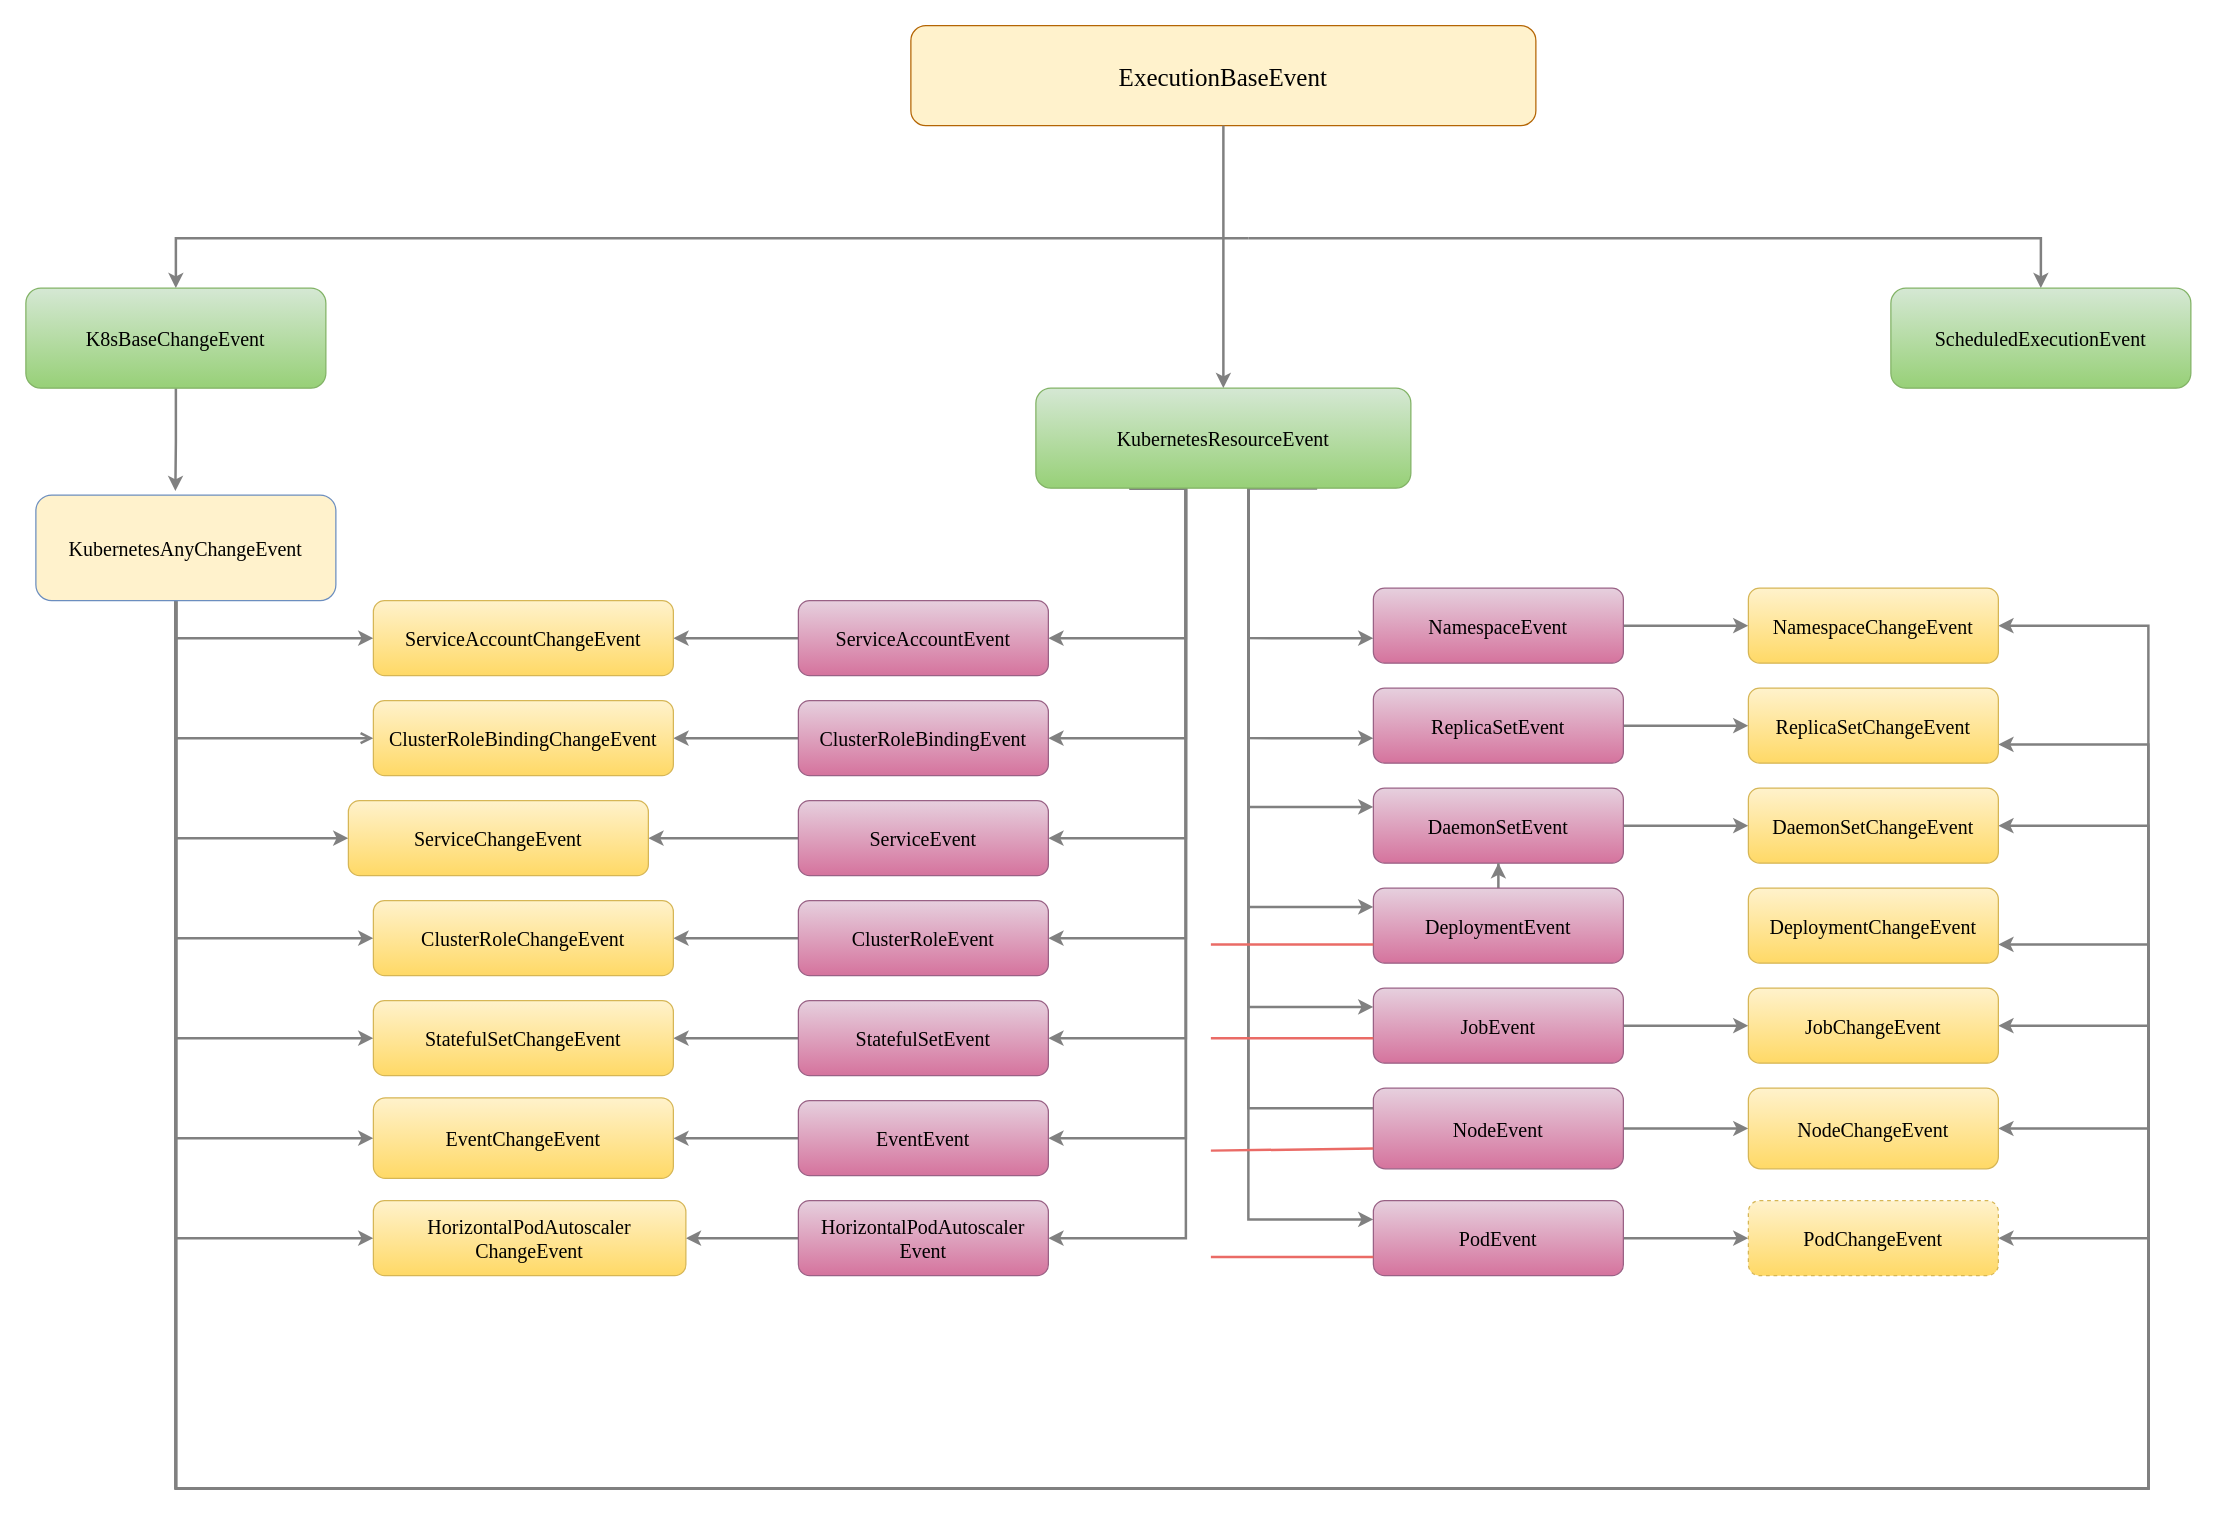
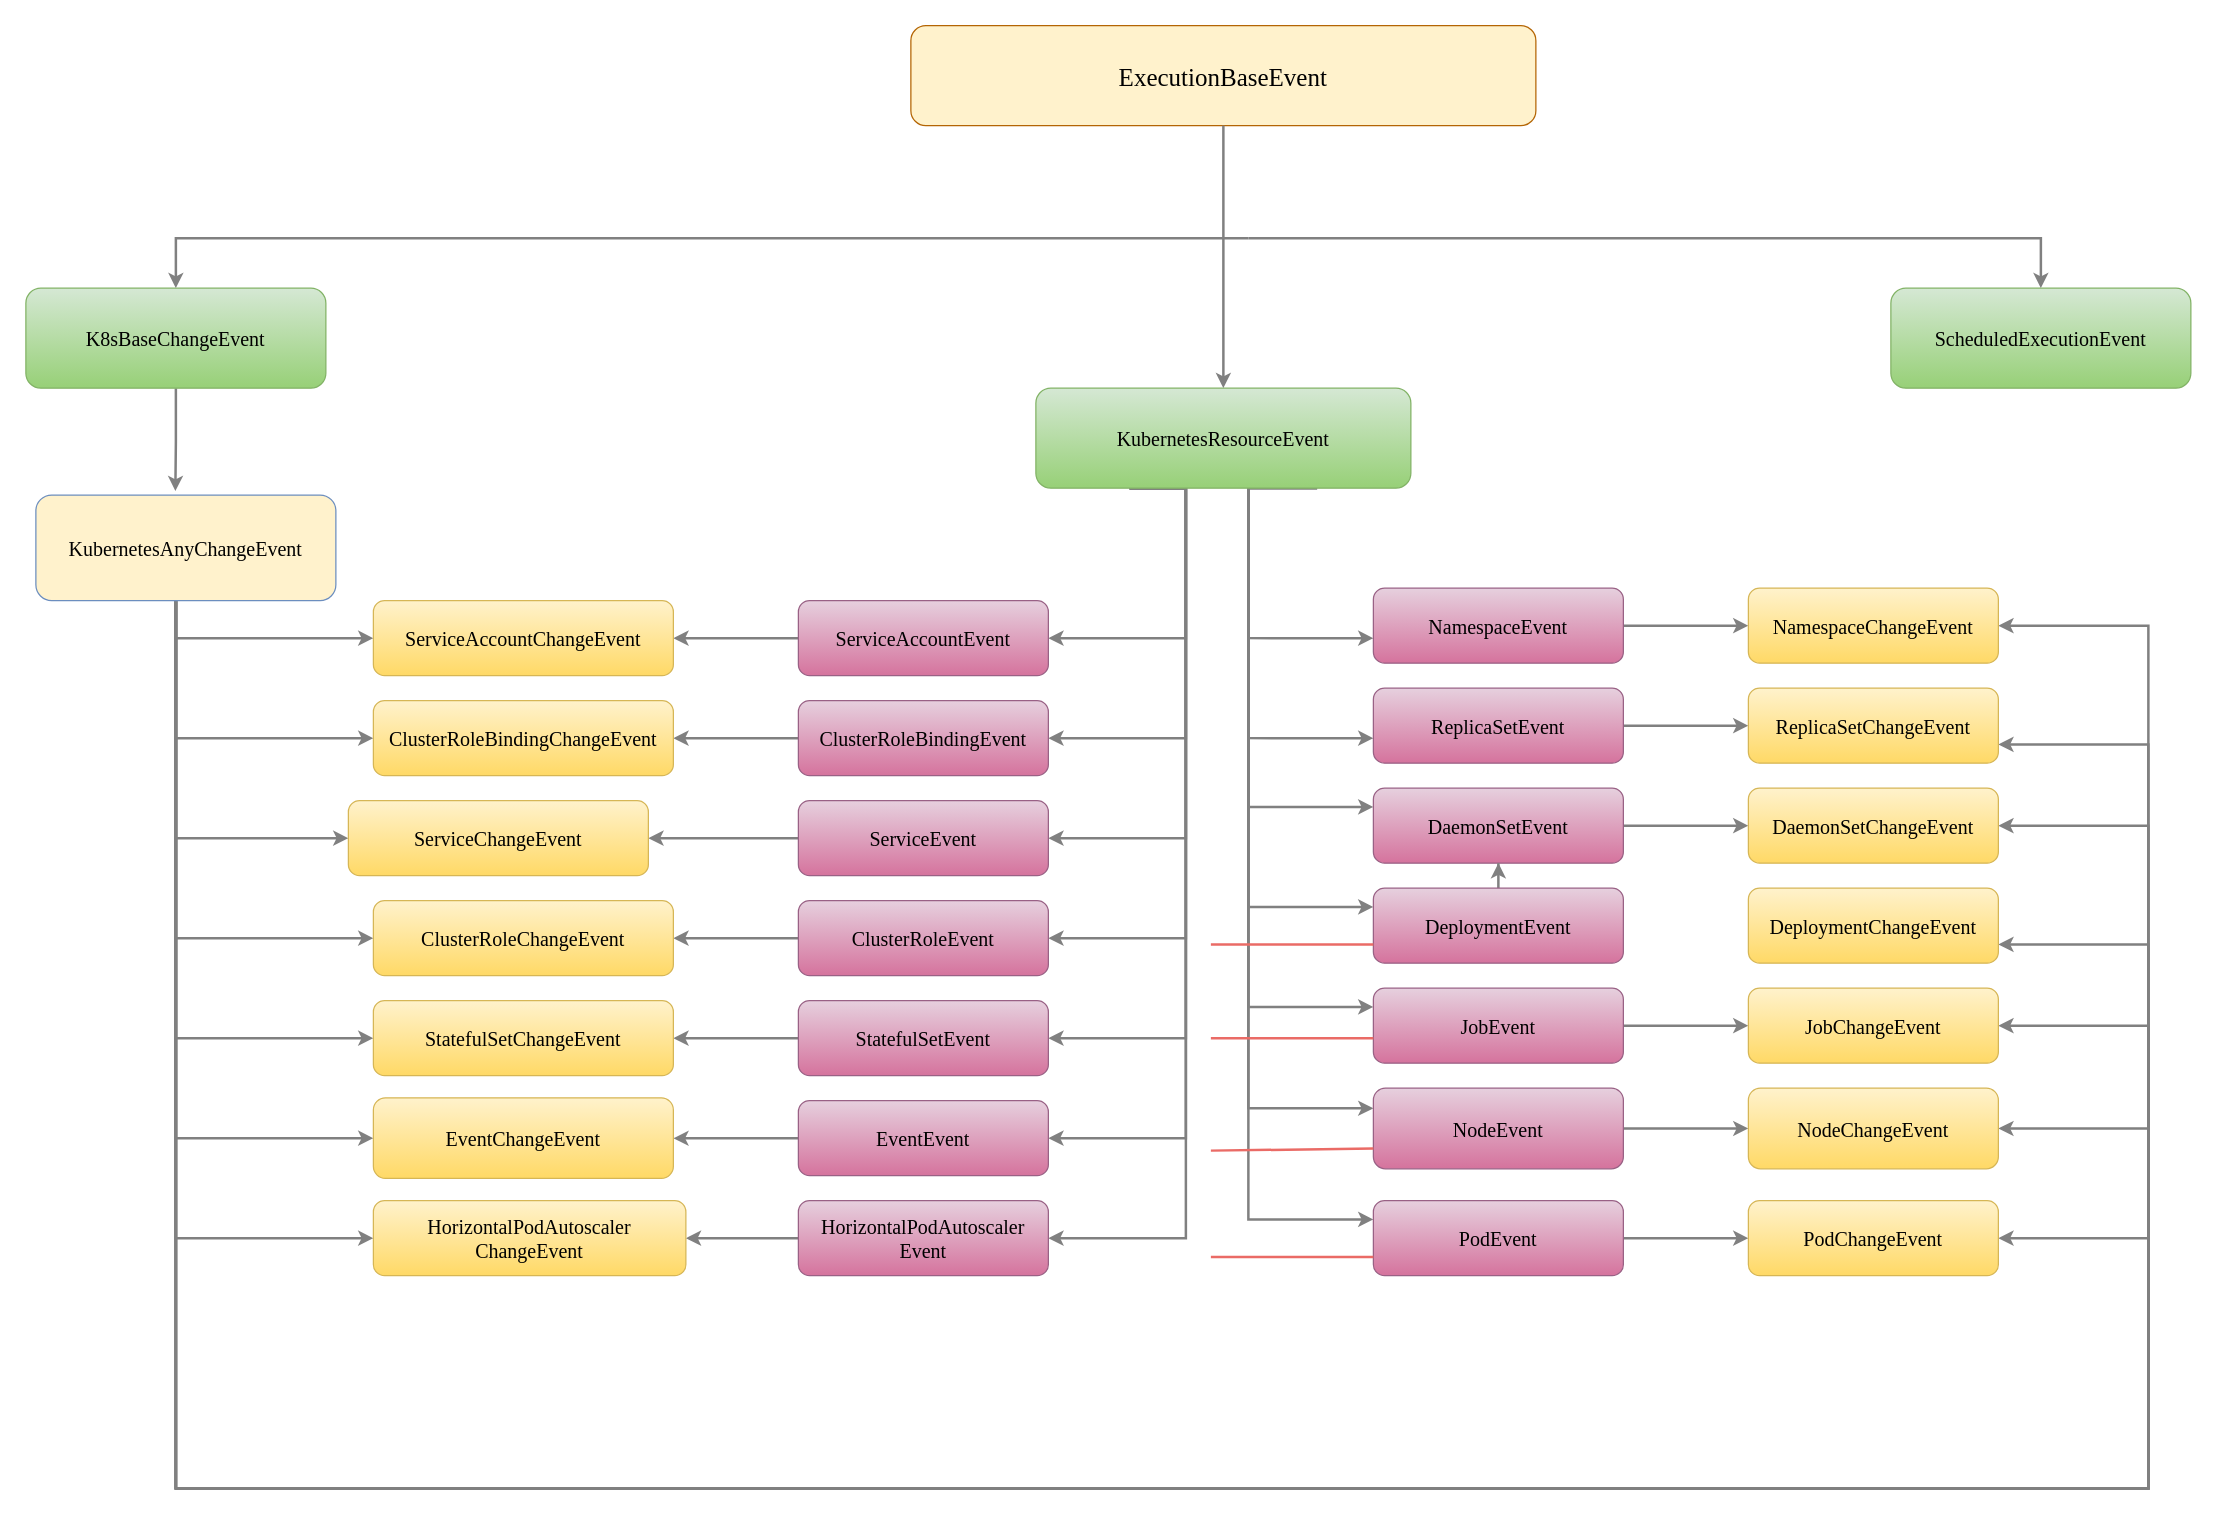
edge "KubernetesAnyChangeEvent" -> "ClusterRoleBindingChangeEvent": arrowhead open -> classic
edge "KubernetesResourceEvent" -- "NodeEvent": arrowhead none -> classic
node "PodChangeEvent": style dashed -> solid
